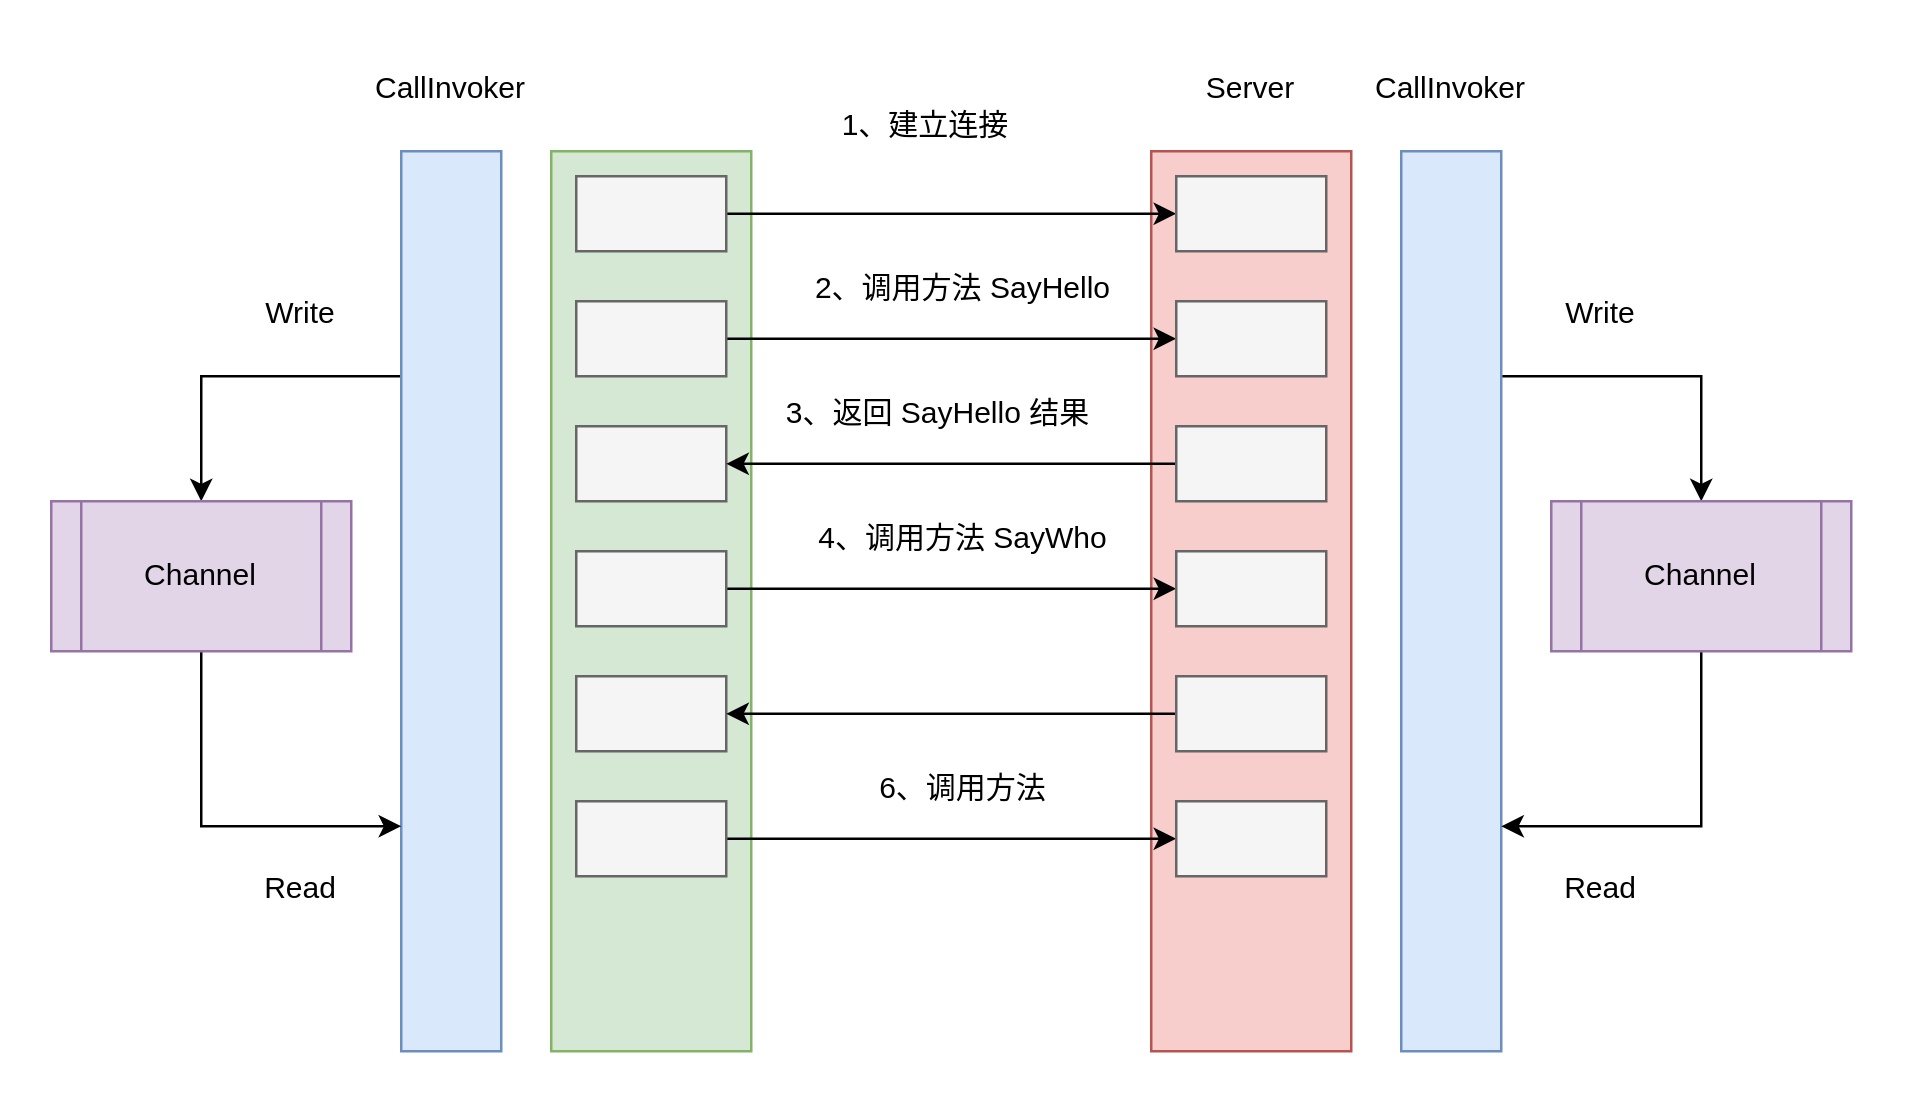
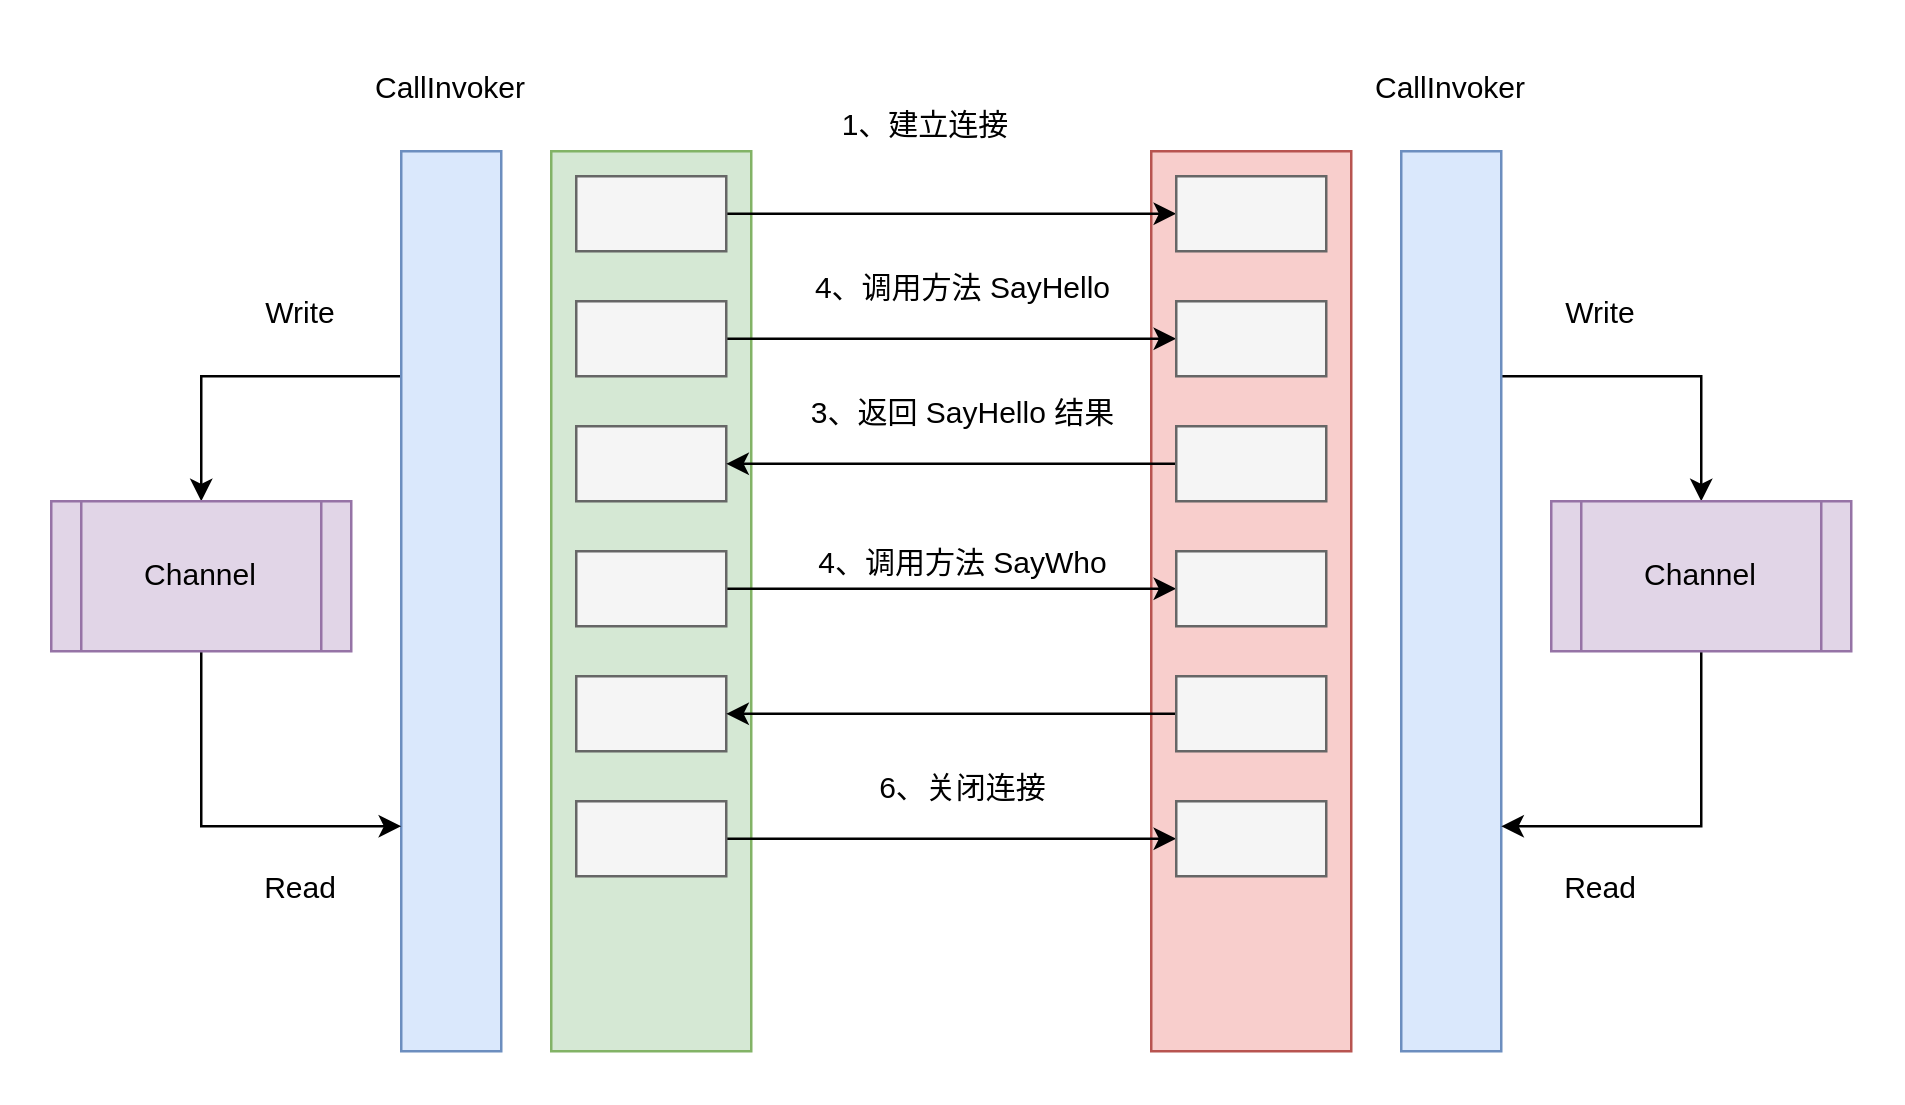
node "Server": removed
node "2、调用方法 SayHello": label "2、调用方法 SayHello" -> "4、调用方法 SayHello"
node "3、返回 SayHello 结果": moved (939, 414) -> (964, 414)
node "4、调用方法 SayWho": moved (964, 539) -> (964, 564)
node "6、调用方法": label "6、调用方法" -> "6、关闭连接"
